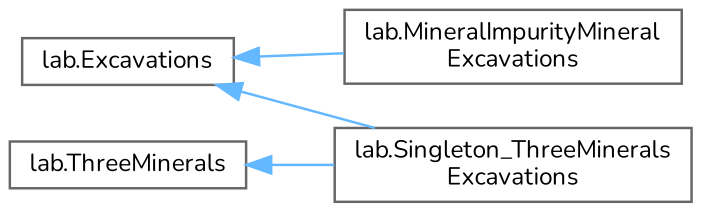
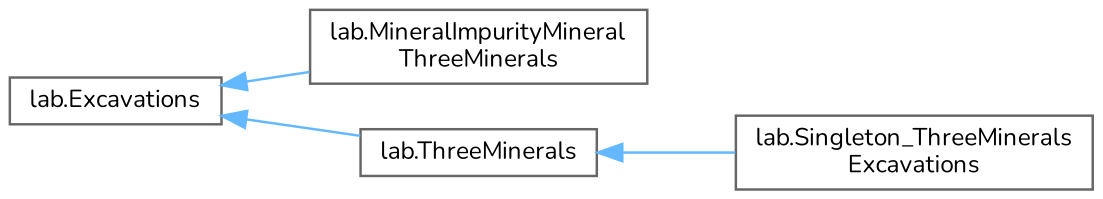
node "lab.MineralImpurityMineral Excavations": label "lab.MineralImpurityMineral Excavations" -> "lab.MineralImpurityMineral ThreeMinerals"
edge "lab.Singleton_ThreeMinerals Excavations" -> "lab.Excavations": now "lab.ThreeMinerals" -> "lab.Excavations"
